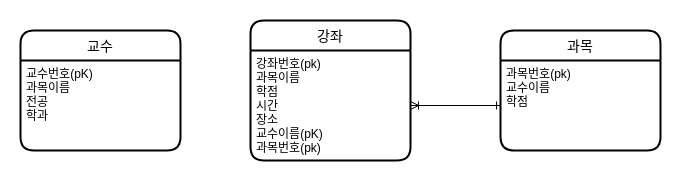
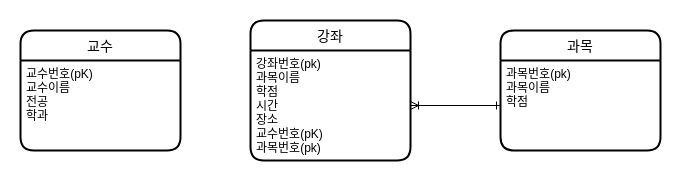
node "강좌번호(pk) 과목이름 학점 시간 장소 교수이름(pK) 과목번호(pk)": label "강좌번호(pk) 과목이름 학점 시간 장소 교수이름(pK) 과목번호(pk)" -> "강좌번호(pk) 과목이름 학점 시간 장소 교수번호(pK) 과목번호(pk)"
node "교수번호(pK) 과목이름 전공 학과": label "교수번호(pK) 과목이름 전공 학과" -> "교수번호(pK) 교수이름 전공 학과"
node "과목번호(pk) 교수이름 학점": label "과목번호(pk) 교수이름 학점" -> "과목번호(pk) 과목이름 학점"
